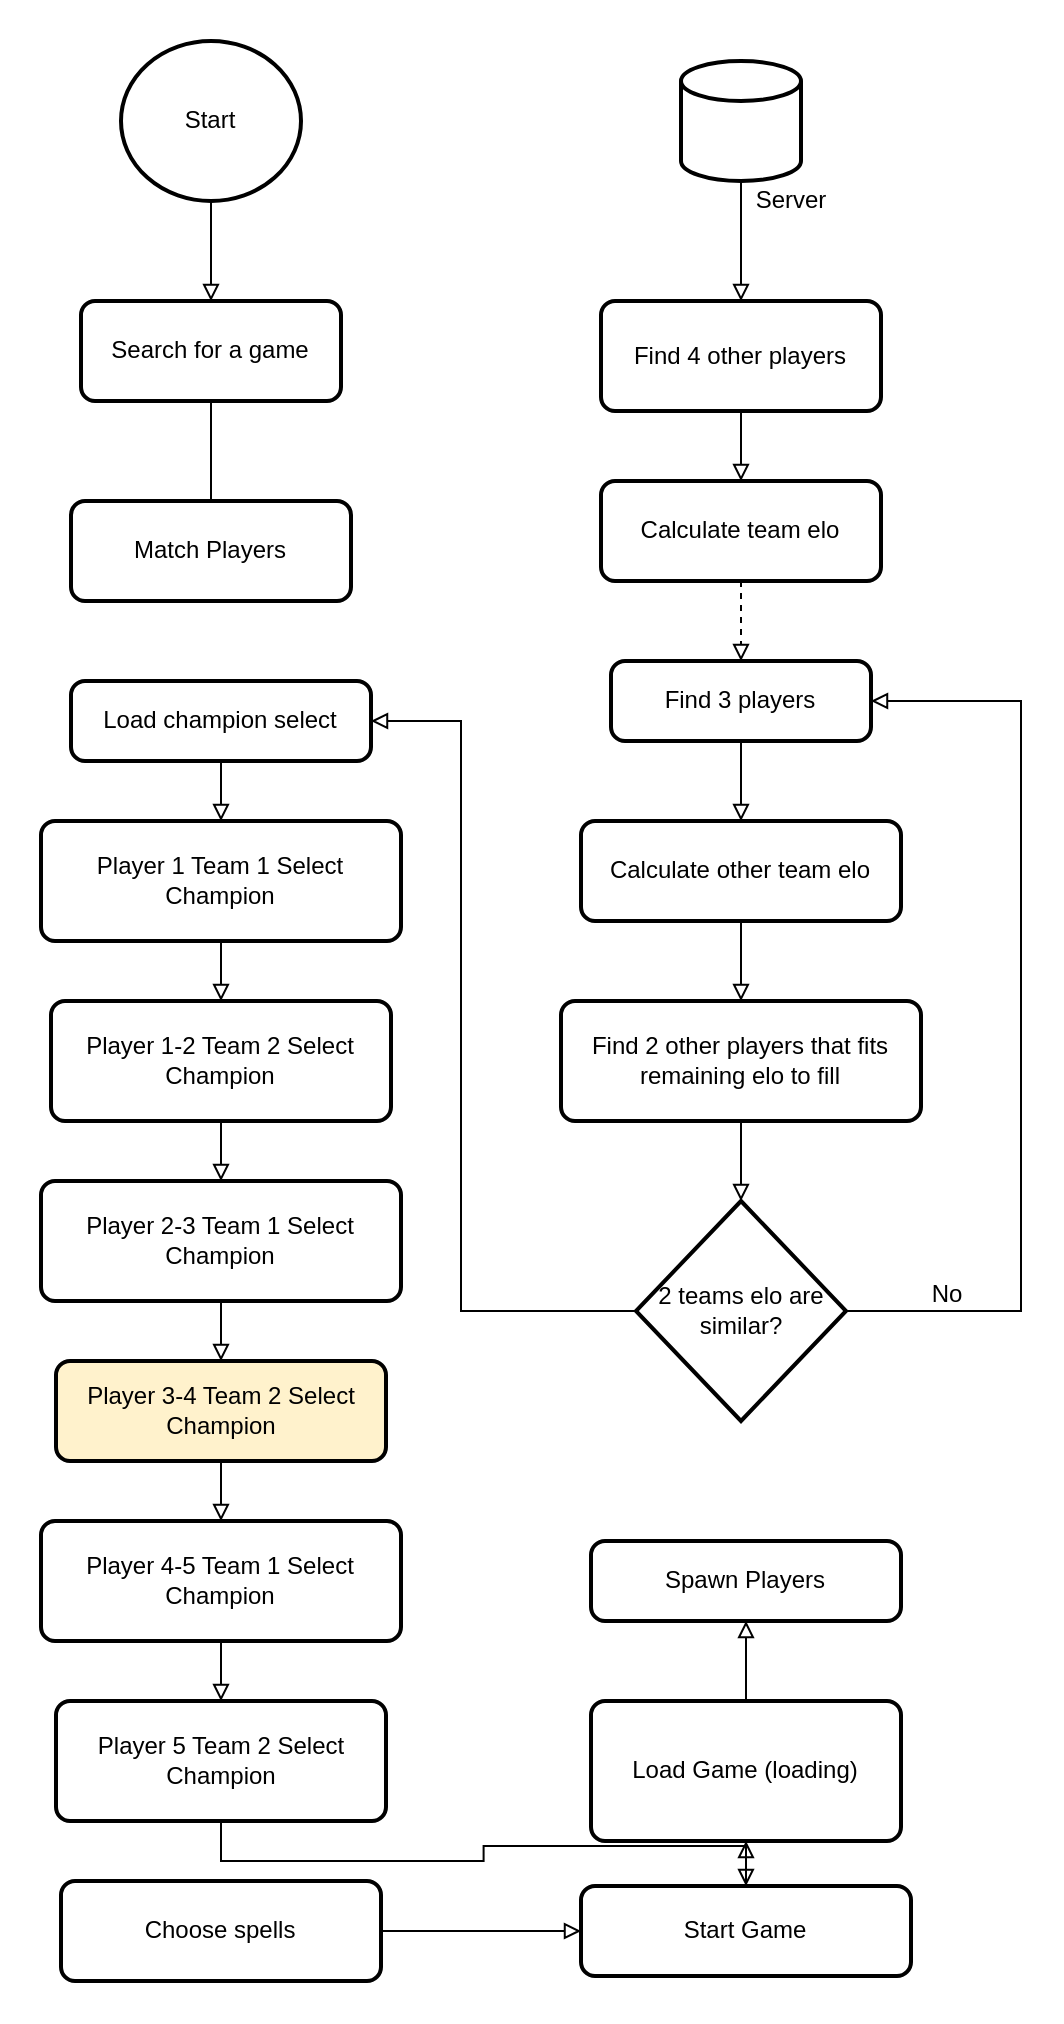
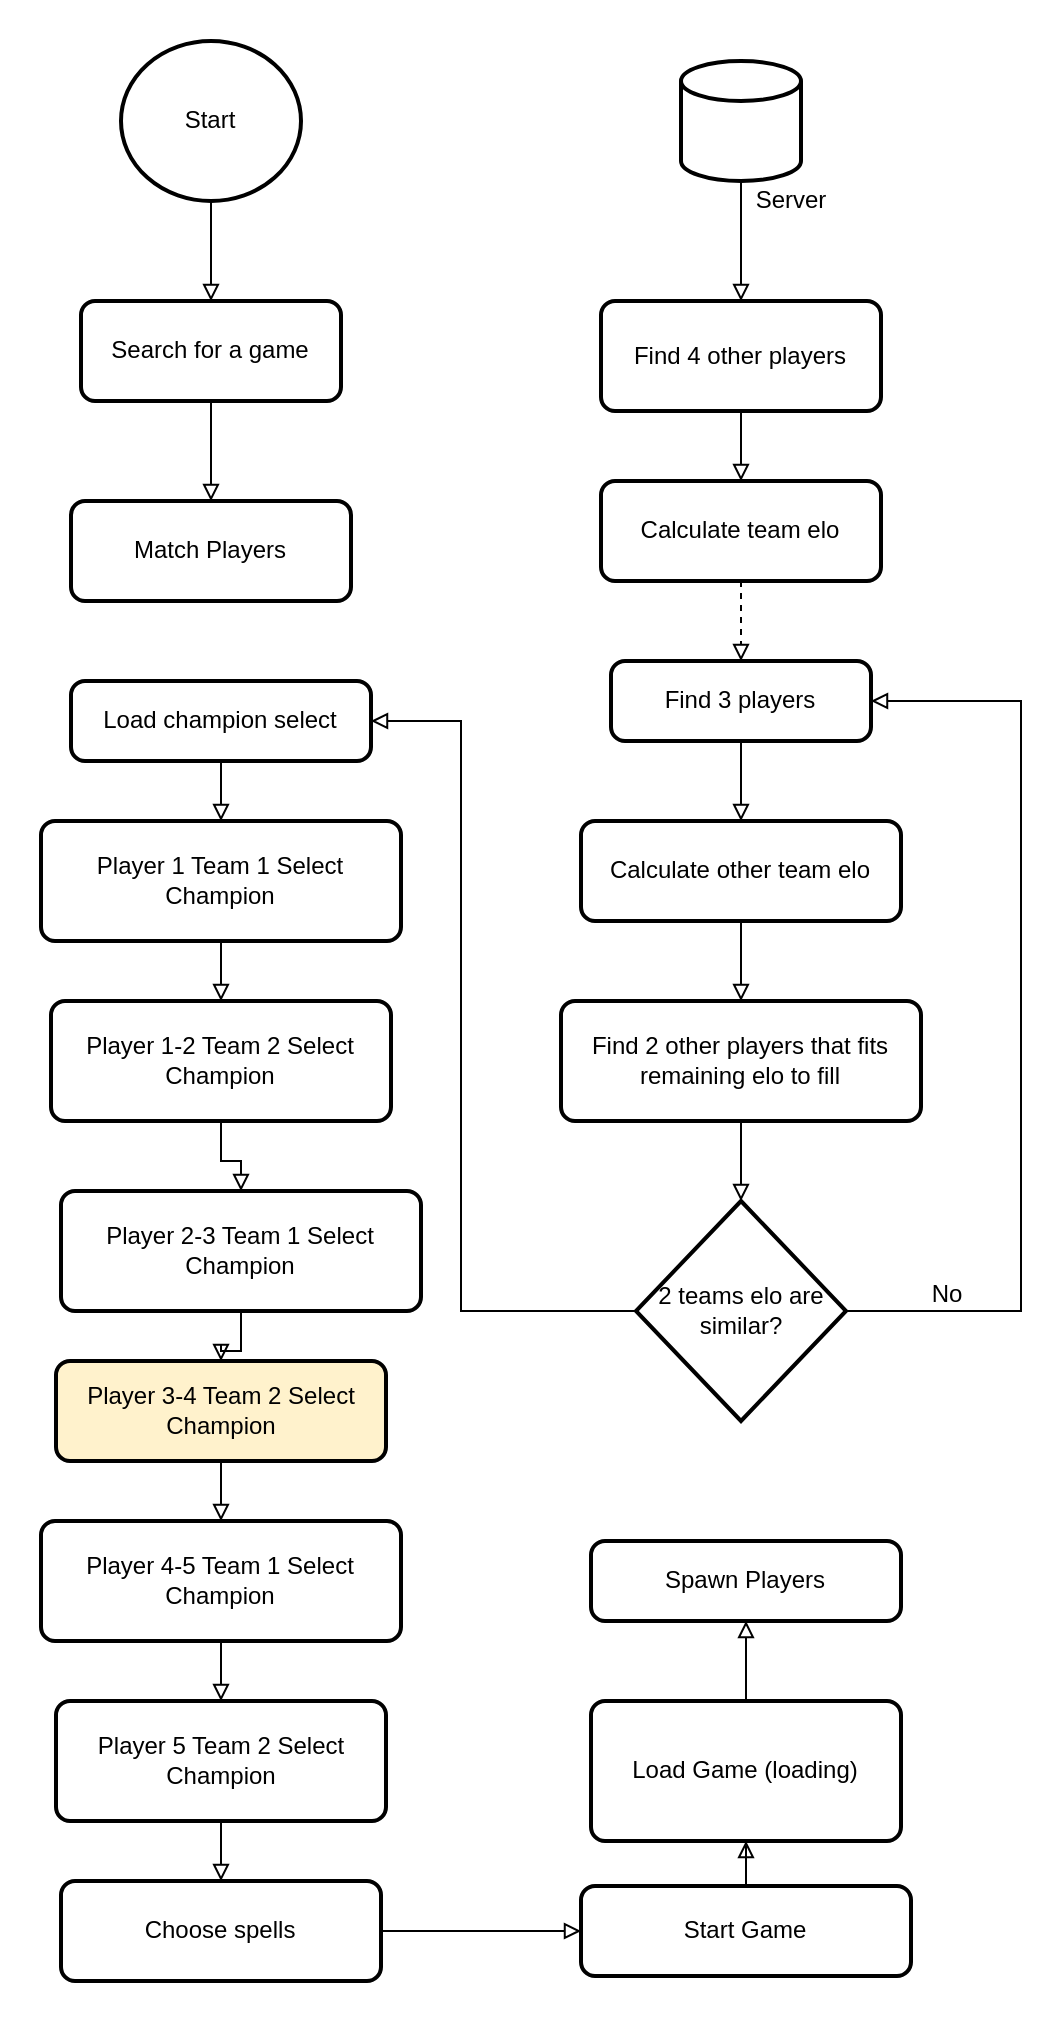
edge "Search for a game" -- "Match Players": arrowhead none -> block
node "Player 2-3 Team 1 Select Champion": moved (221, 1241) -> (241, 1251)
edge "Player 5 Team 2 Select Champion" -> "Start Game": now "Player 5 Team 2 Select Champion" -> "Choose spells"
